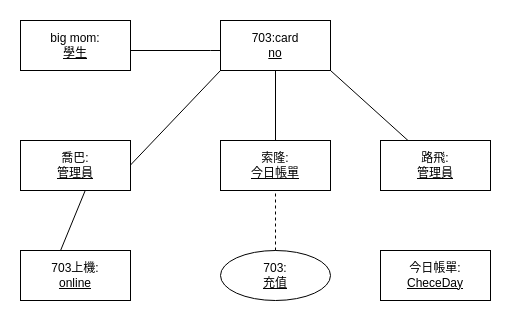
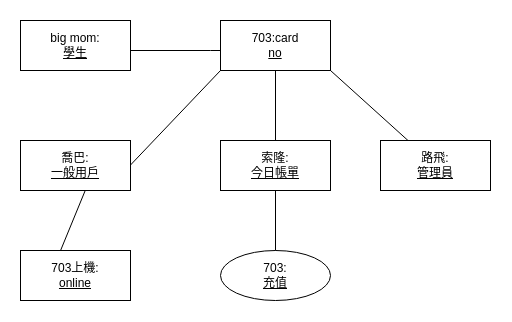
node "喬巴: 管理員": label "喬巴: 管理員" -> "喬巴: 一般用戶"
edge "索隆: 今日帳單" -- "703: 充值": style dashed -> solid
node "今日帳單: CheceDay": removed
